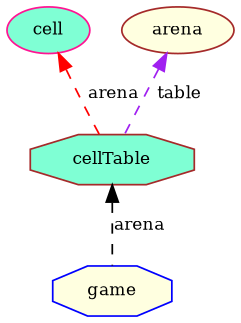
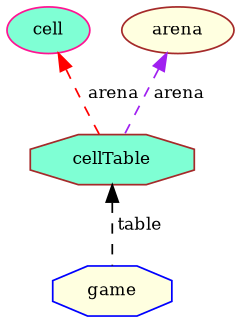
edge "cellTable" -> "arena": label " table" -> " arena"
edge "game" -> "cellTable": label " arena" -> " table"
